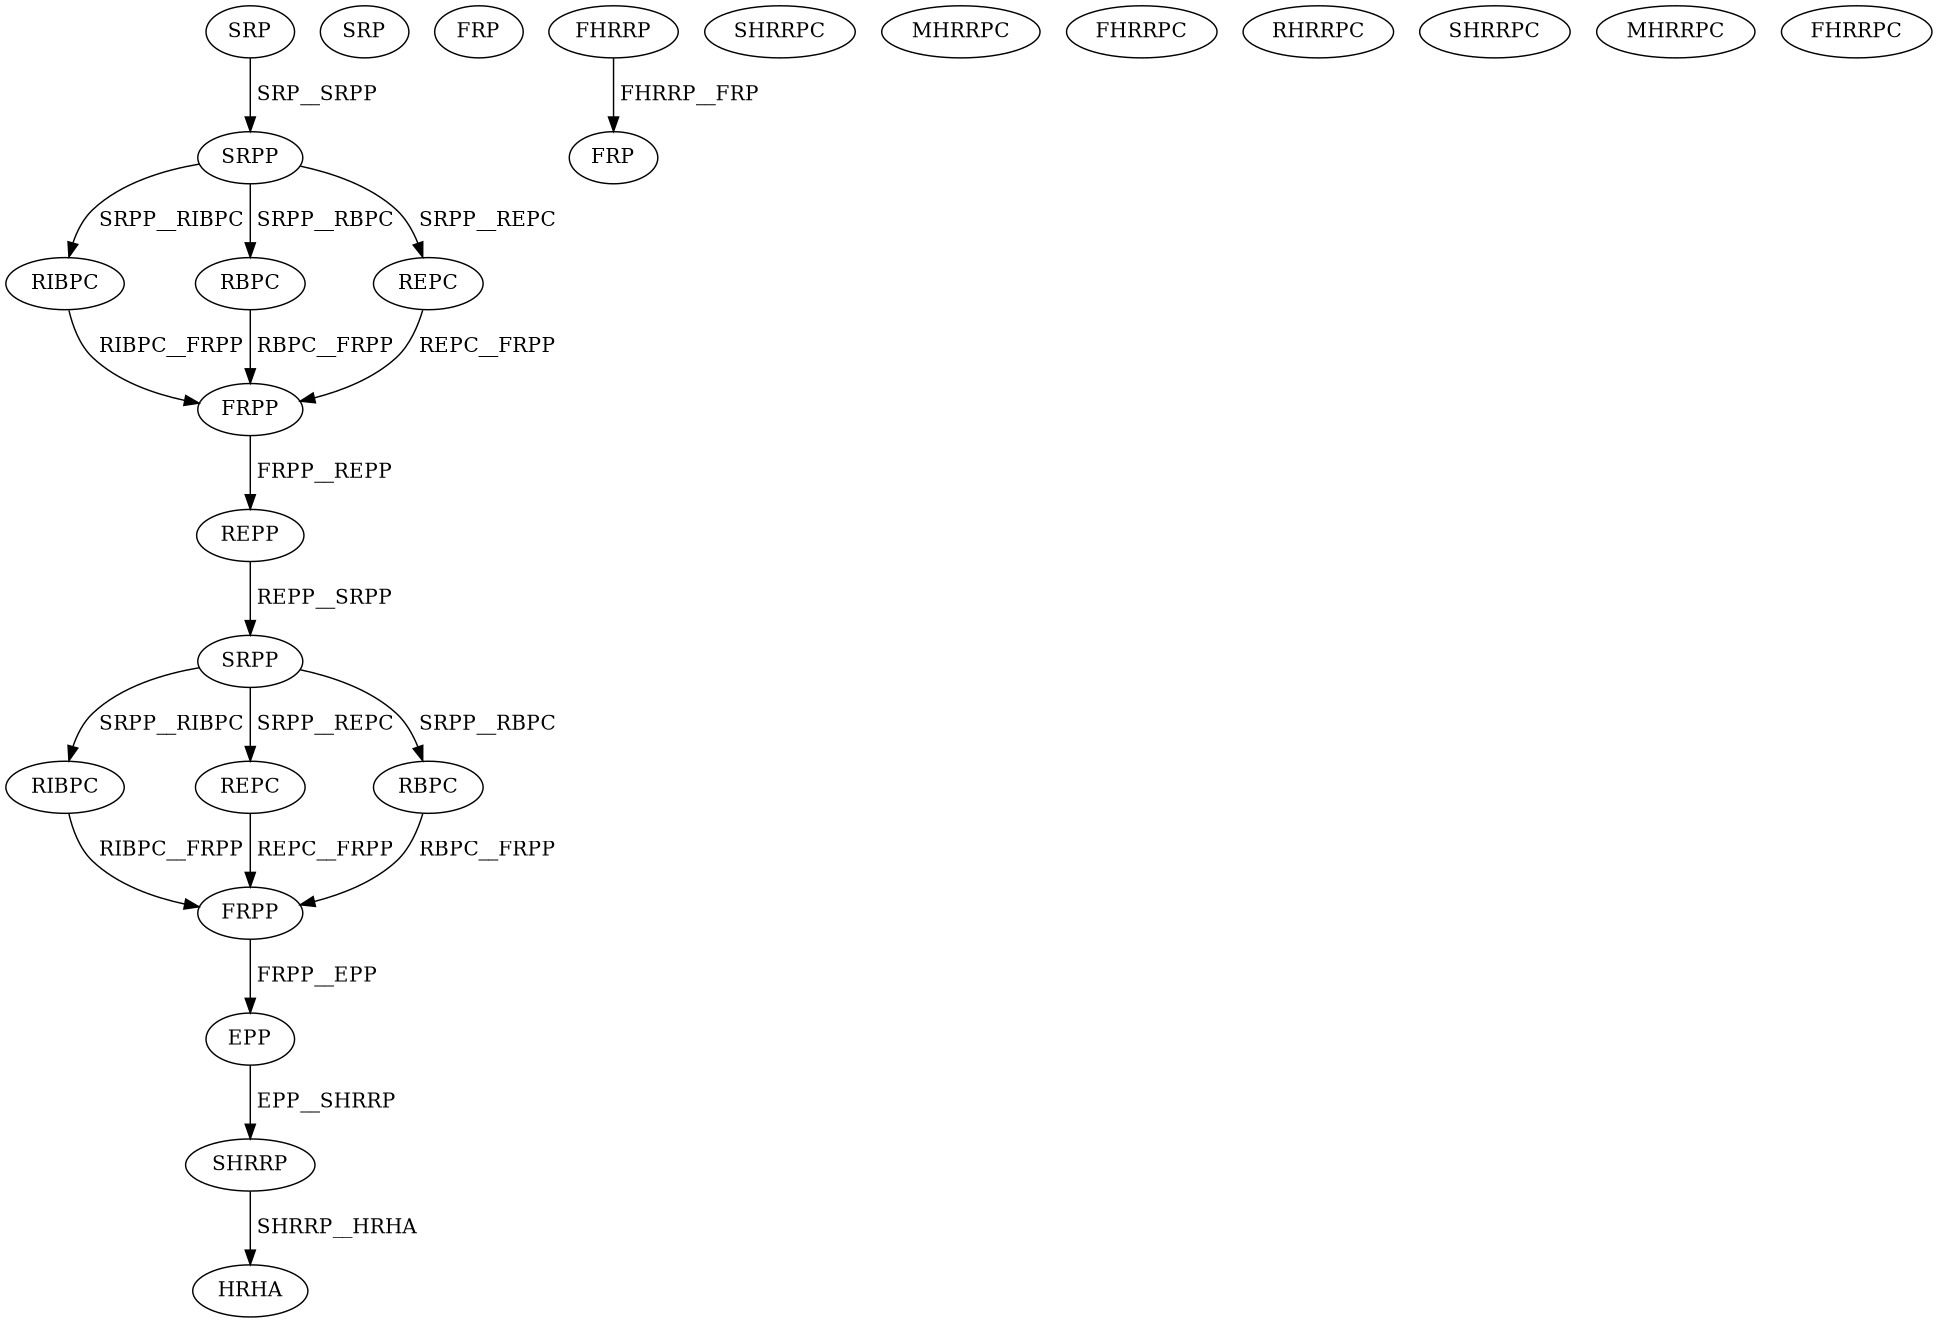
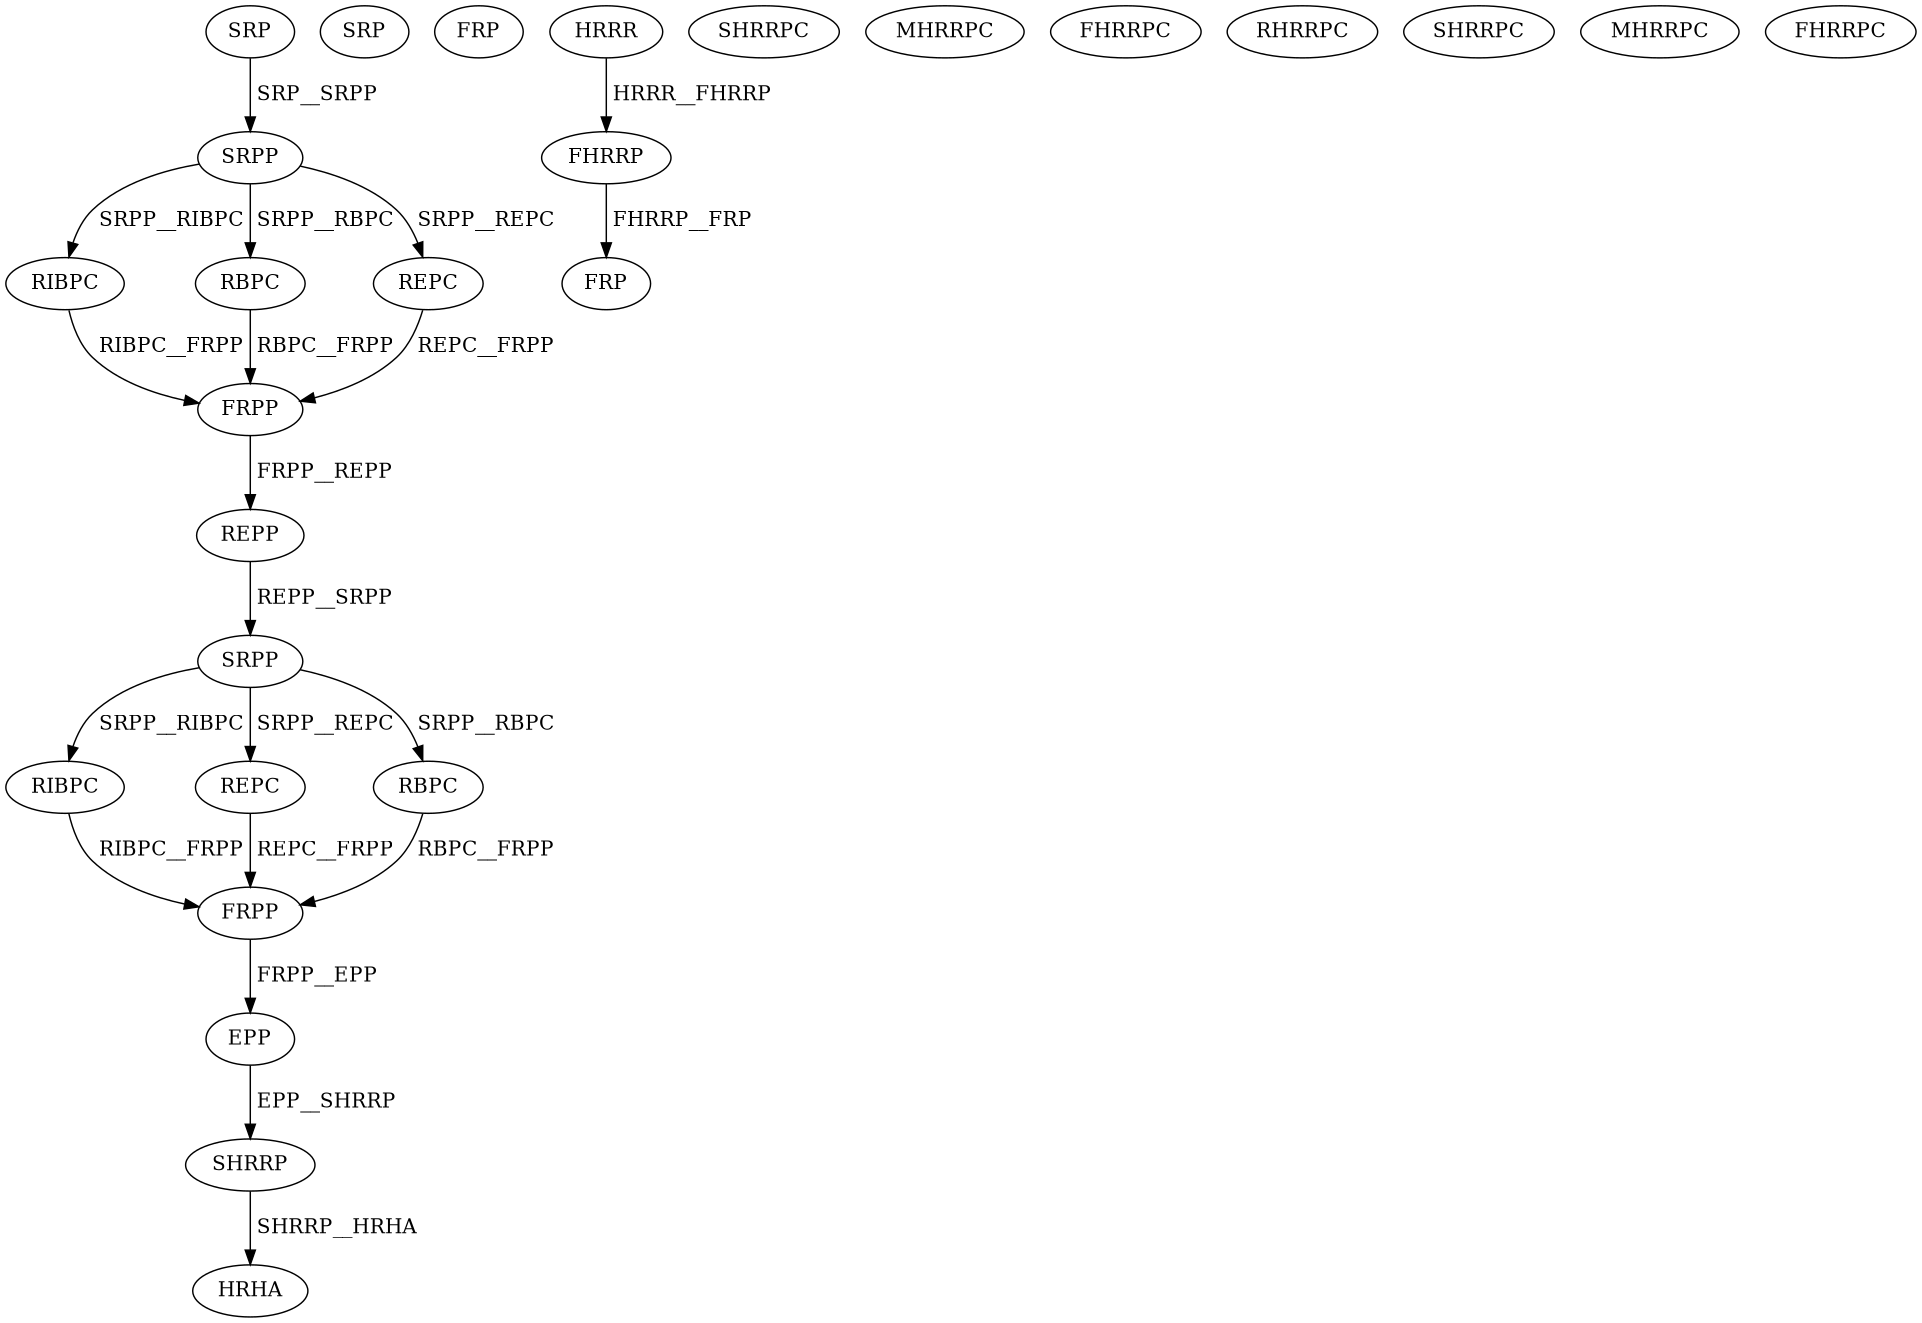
node "HRRR": added
